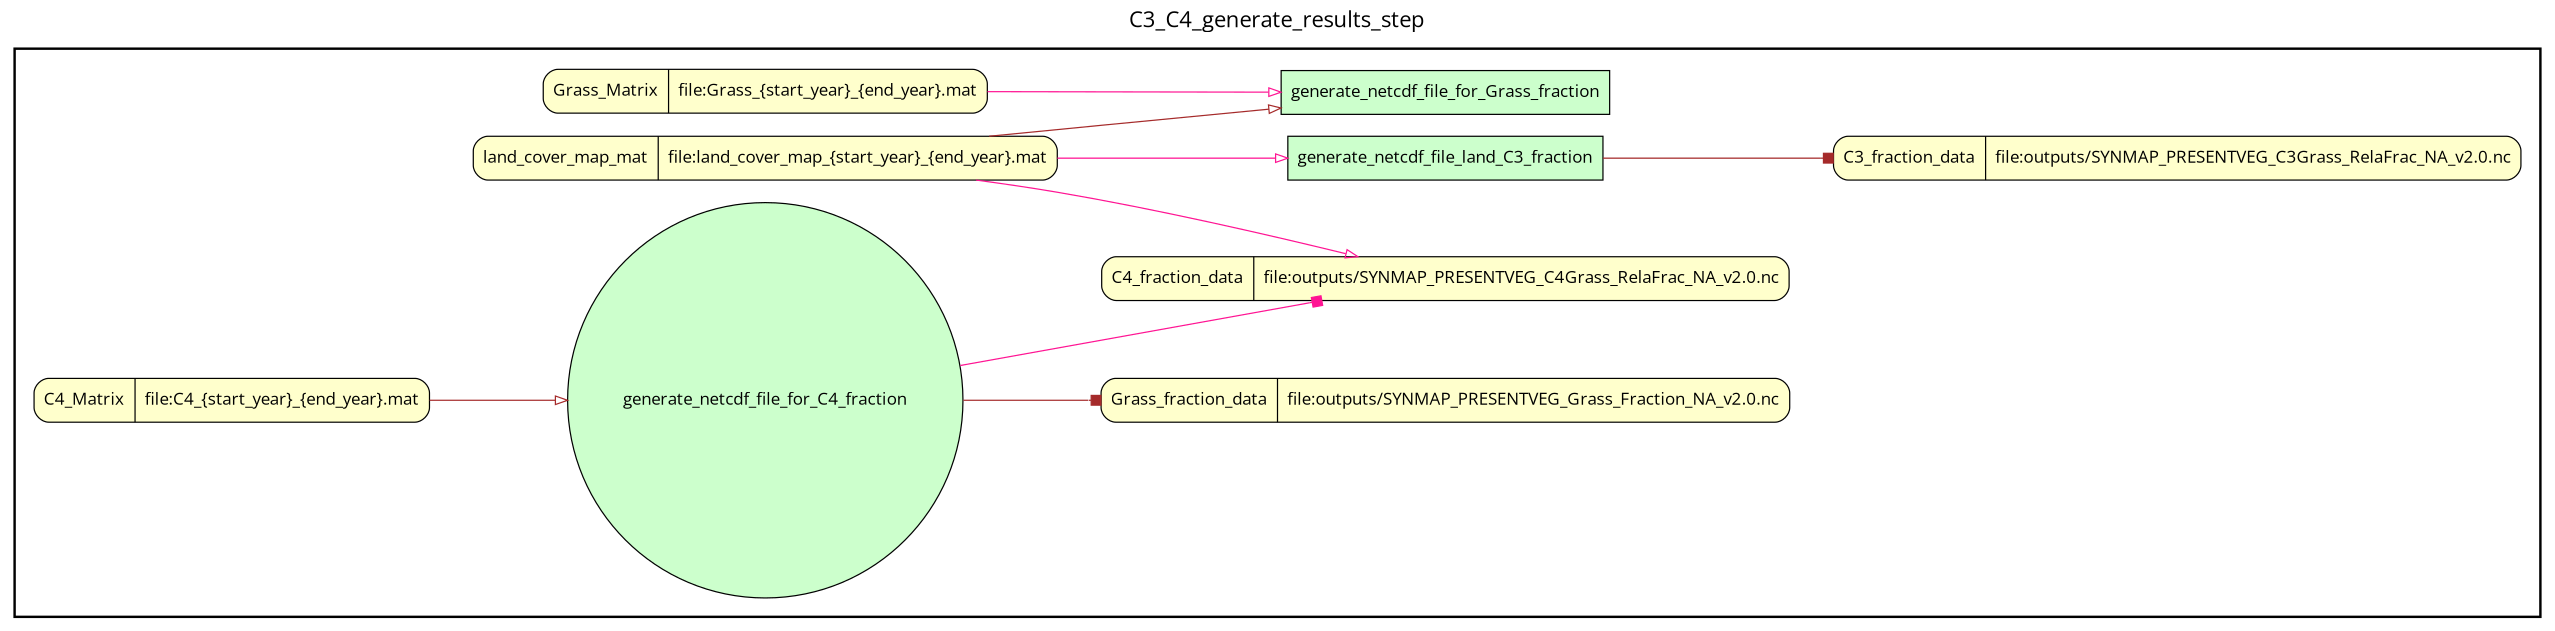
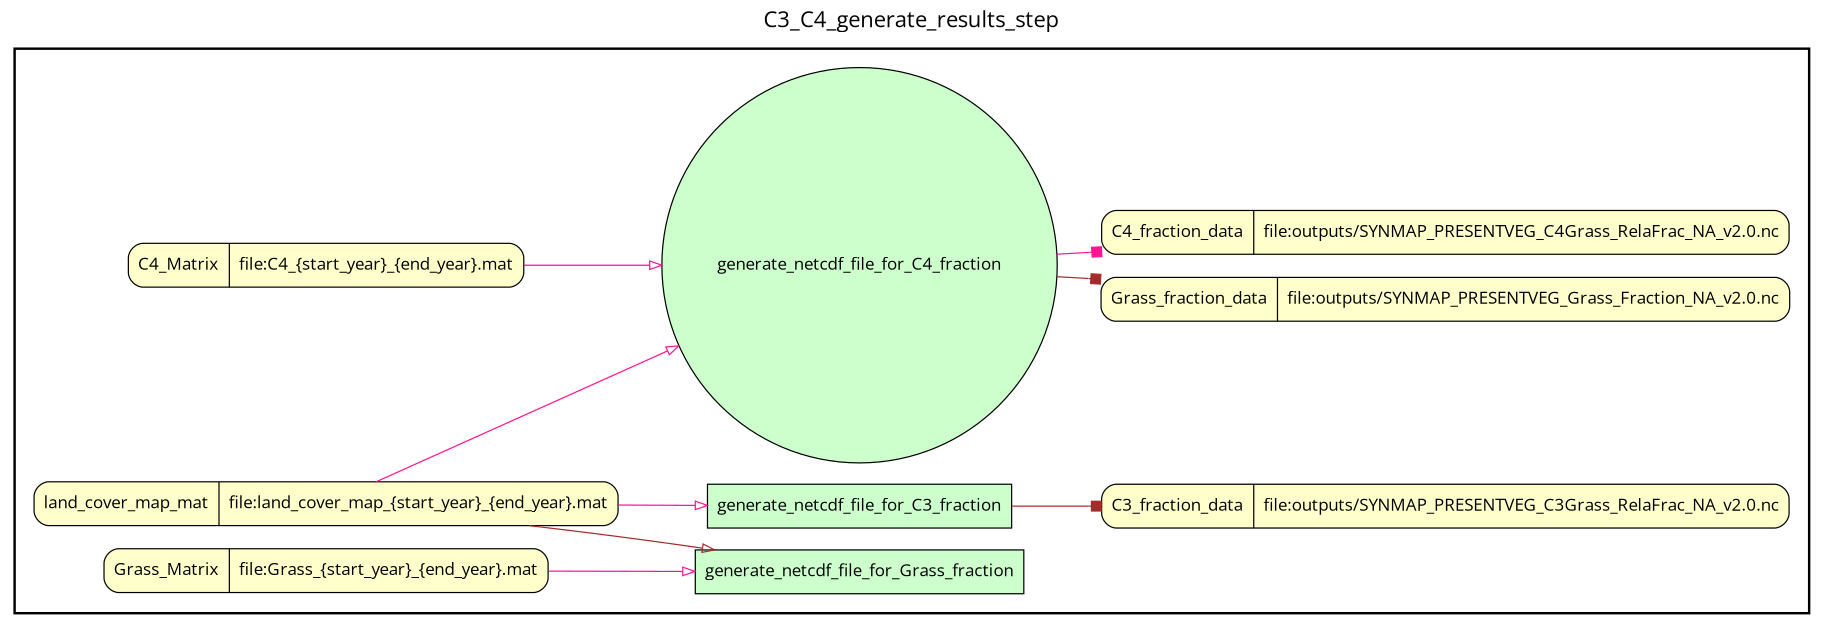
node "generate_netcdf_file_land_C3_fraction": label "generate_netcdf_file_land_C3_fraction" -> "generate_netcdf_file_for_C3_fraction"
edge "land_cover_map_mat" -> "C4_fraction_data": now "land_cover_map_mat" -> "generate_netcdf_file_for_C4_fraction"
edge "C4_Matrix" -> "generate_netcdf_file_for_C4_fraction": color brown -> deeppink
